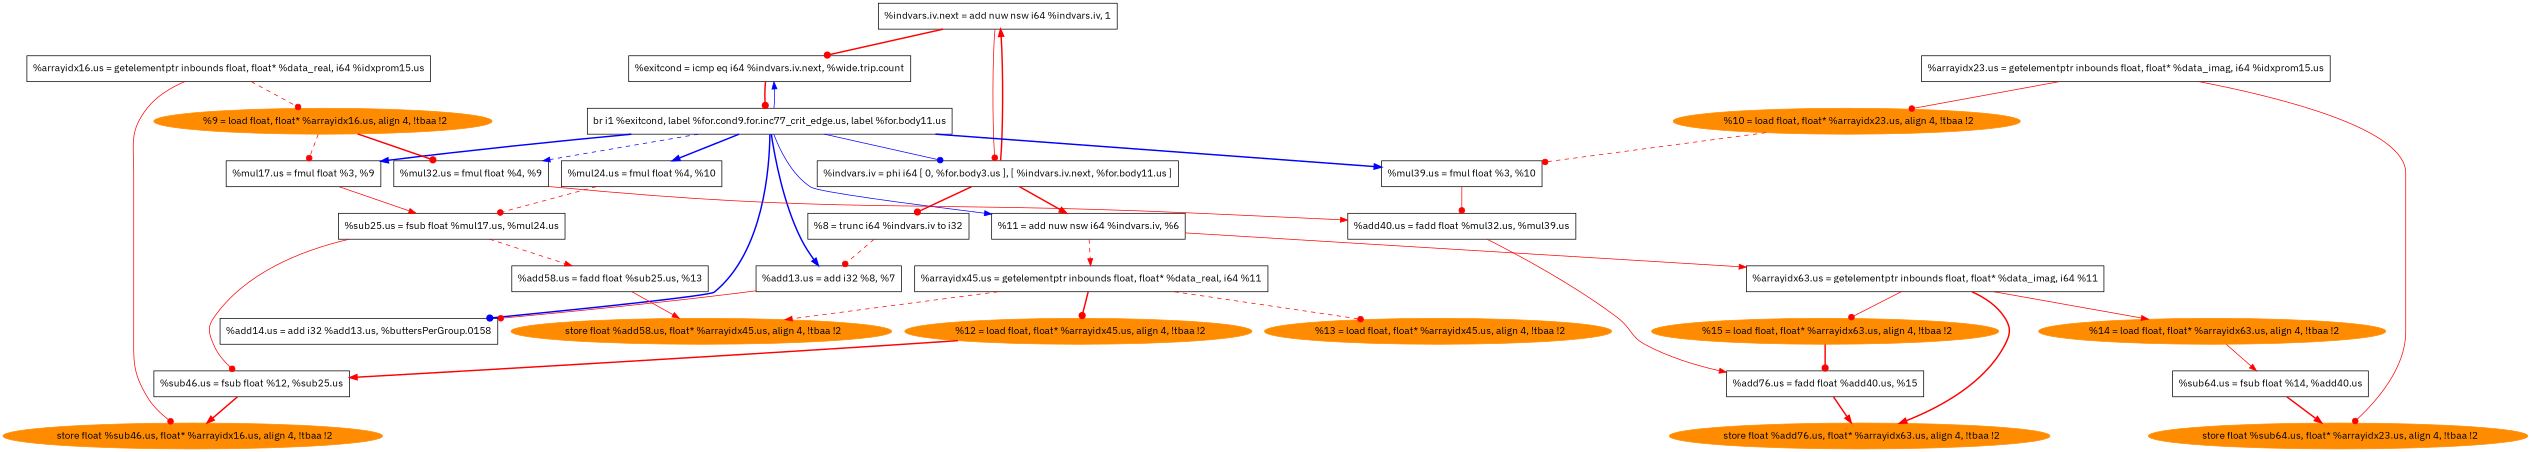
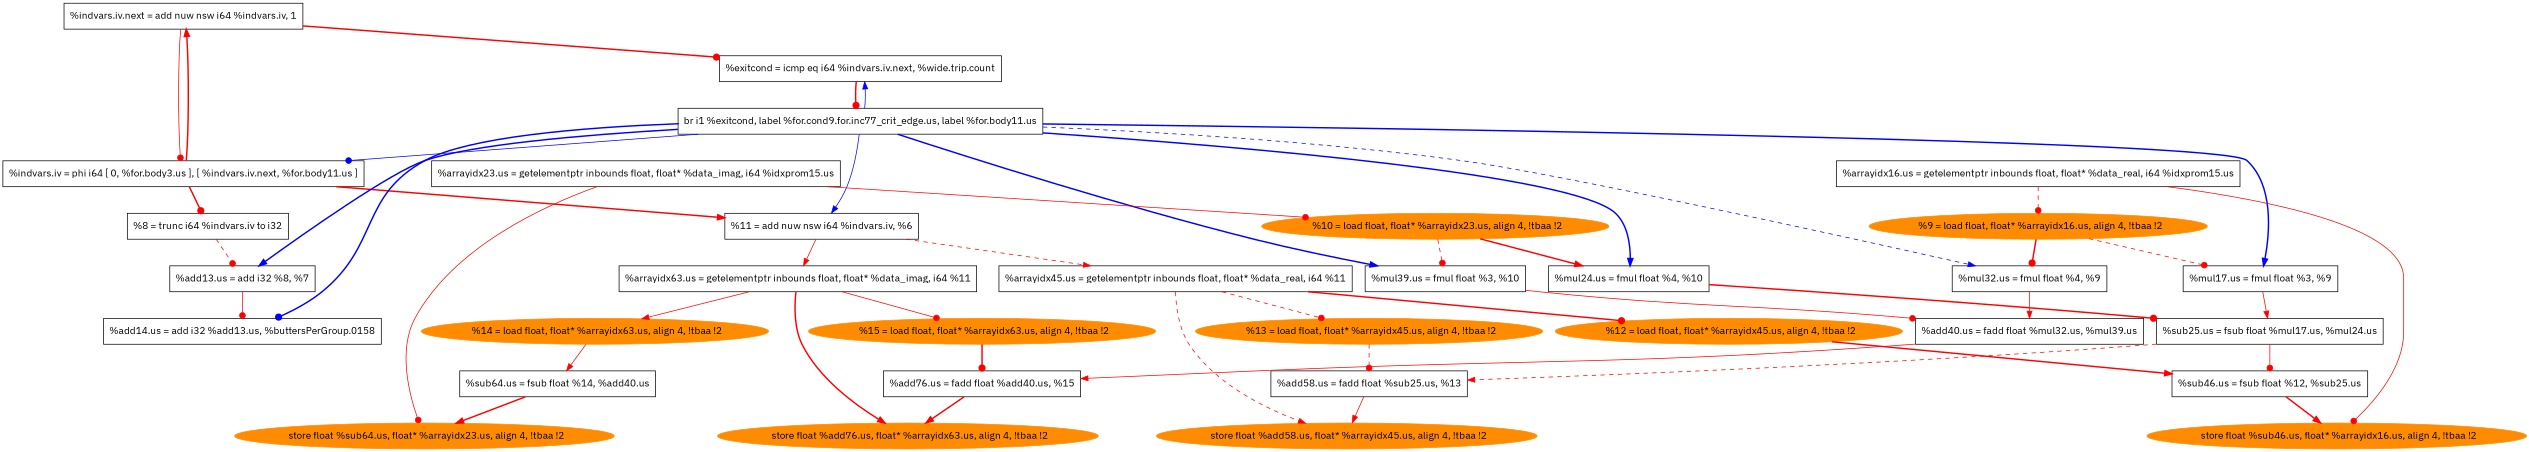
edge "%mul24.us = fmul float %4, %10" -> "%sub25.us = fsub float %mul17.us, %mul24.us": style dashed -> bold
edge "%10 = load float, float* %arrayidx23.us, align 4, !tbaa !2" -> "%mul24.us = fmul float %4, %10": added
edge "%13 = load float, float* %arrayidx45.us, align 4, !tbaa !2" -> "%add58.us = fadd float %sub25.us, %13": added
